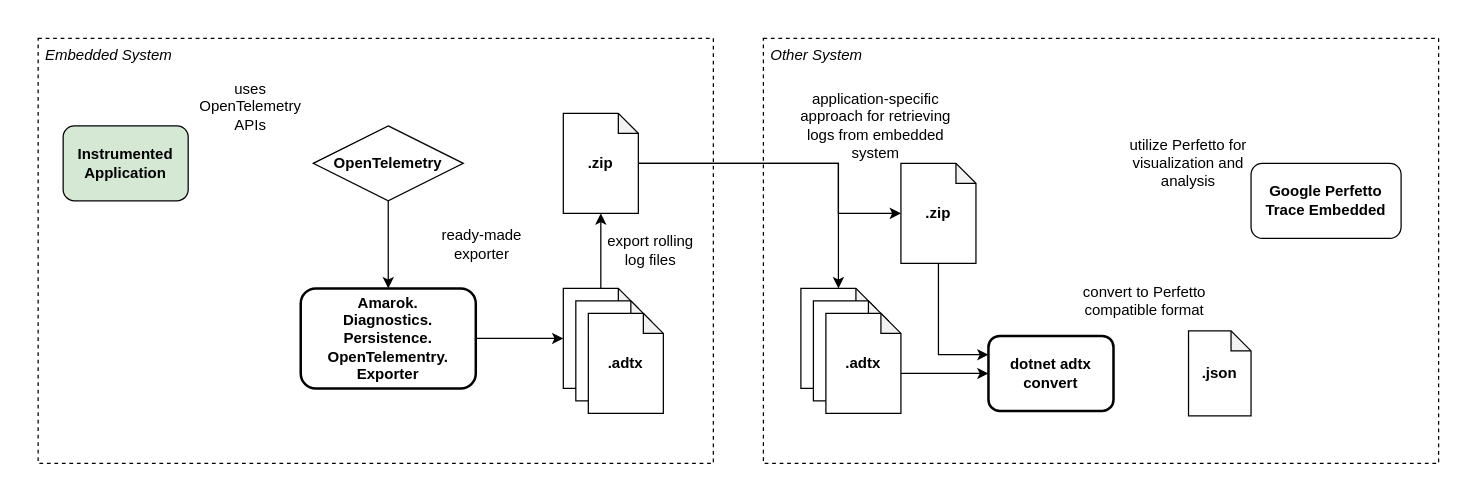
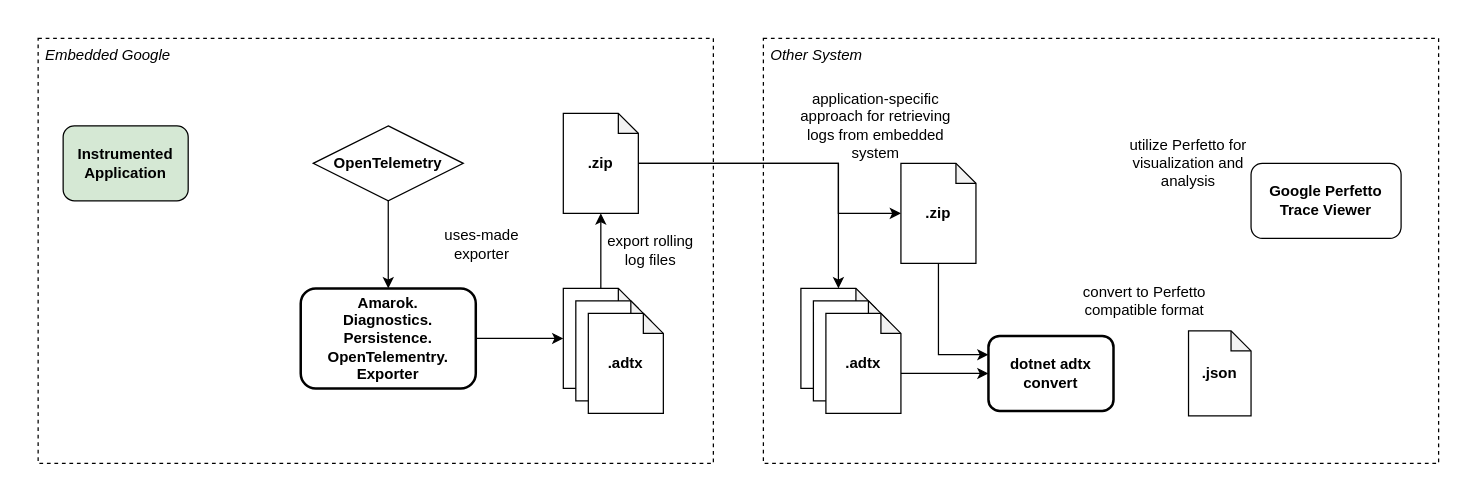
node "Embedded System": label "Embedded System" -> "Embedded Google"
node "uses OpenTelemetry APIs": removed
node "Google Perfetto Trace Embedded": label "Google Perfetto Trace Embedded" -> "Google Perfetto Trace Viewer"
node "ready-made exporter": label "ready-made exporter" -> "uses-made exporter"
